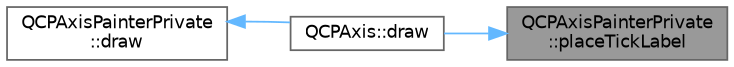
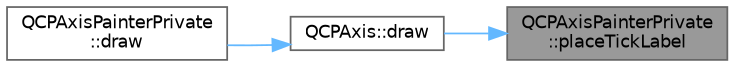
edge "QCPAxis::draw" -> "QCPAxisPainterPrivate ::draw": reversed
